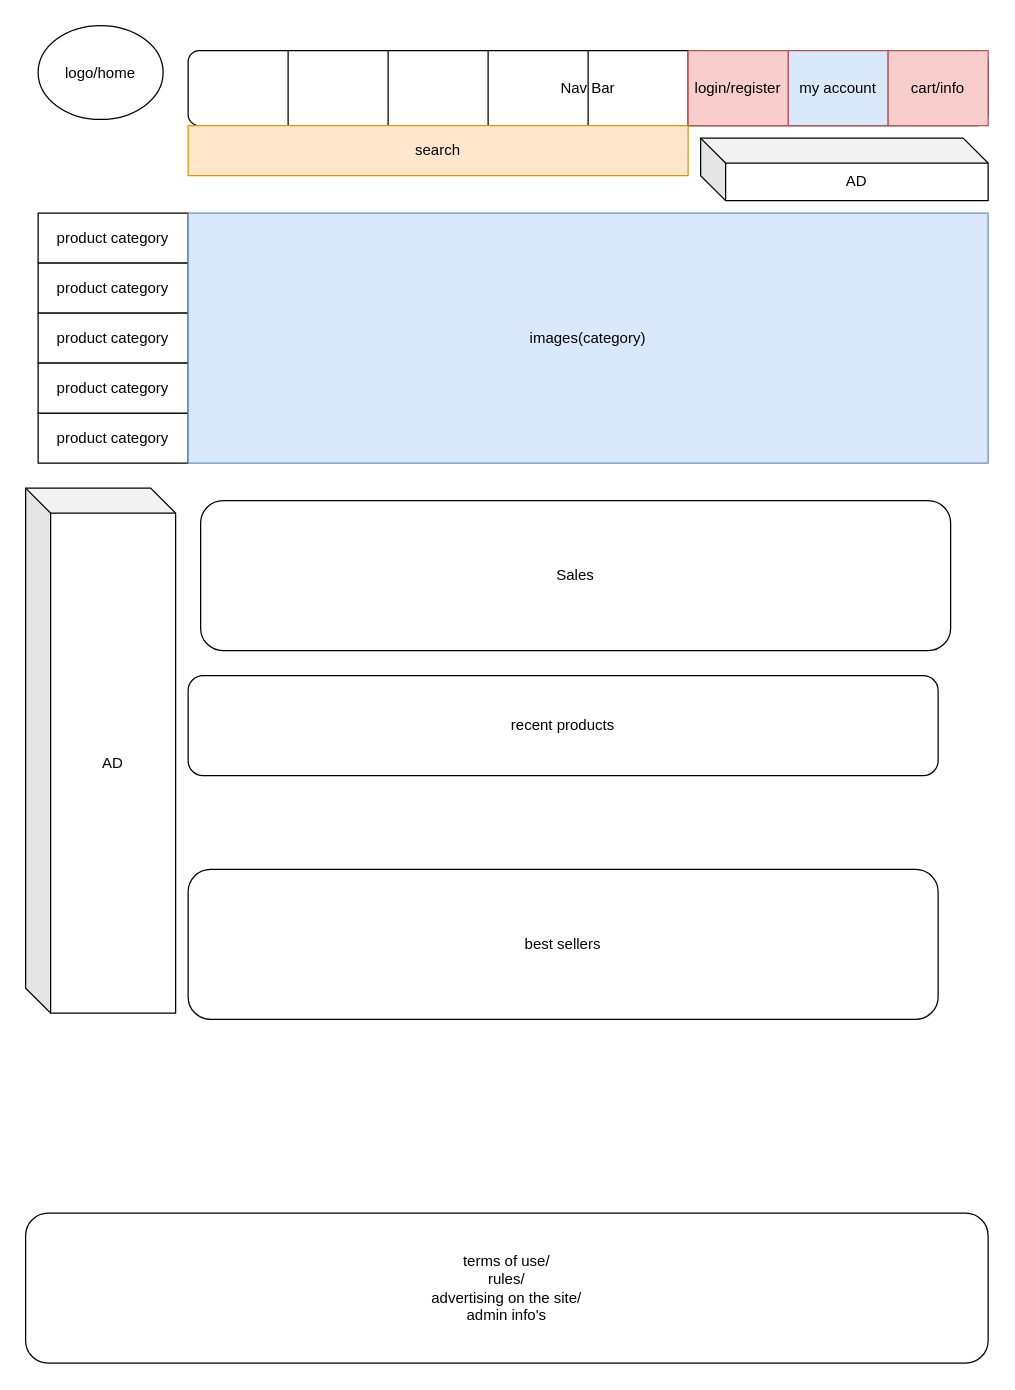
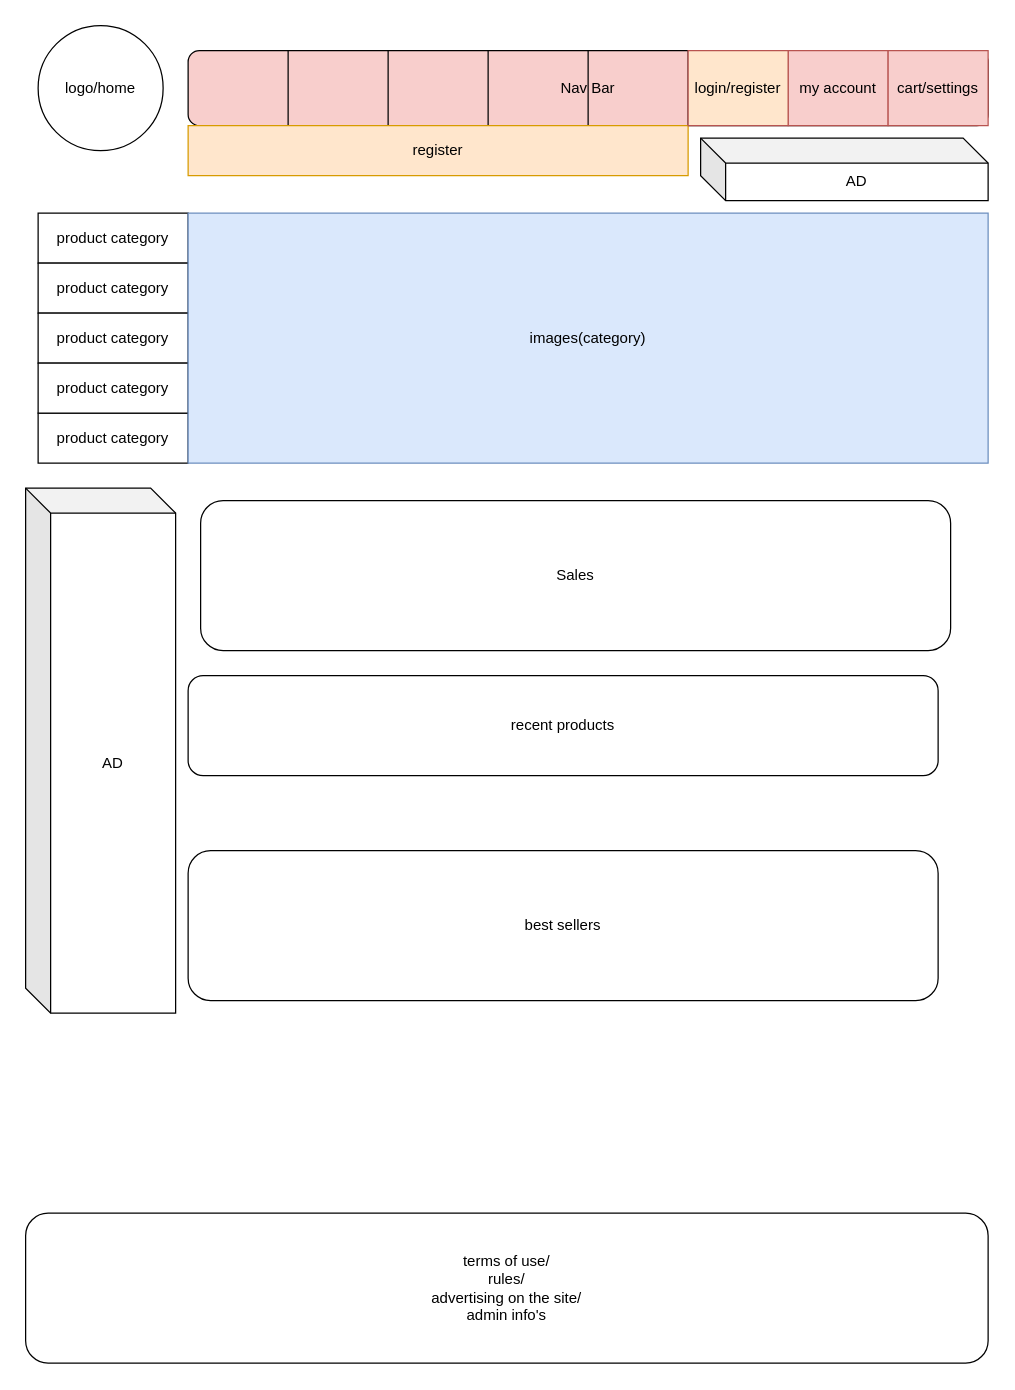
node "logo/home": size 125x94 -> 125x125
node "Nav Bar": fillcolor #ffffff -> #f8cecc
node "login/register": fillcolor #f8cecc -> #ffe6cc
node "my account": fillcolor #dae8fc -> #f8cecc
node "cart/info": label "cart/info" -> "cart/settings"
node "search": label "search" -> "register"
node "best sellers": moved (563, 944) -> (563, 926)
